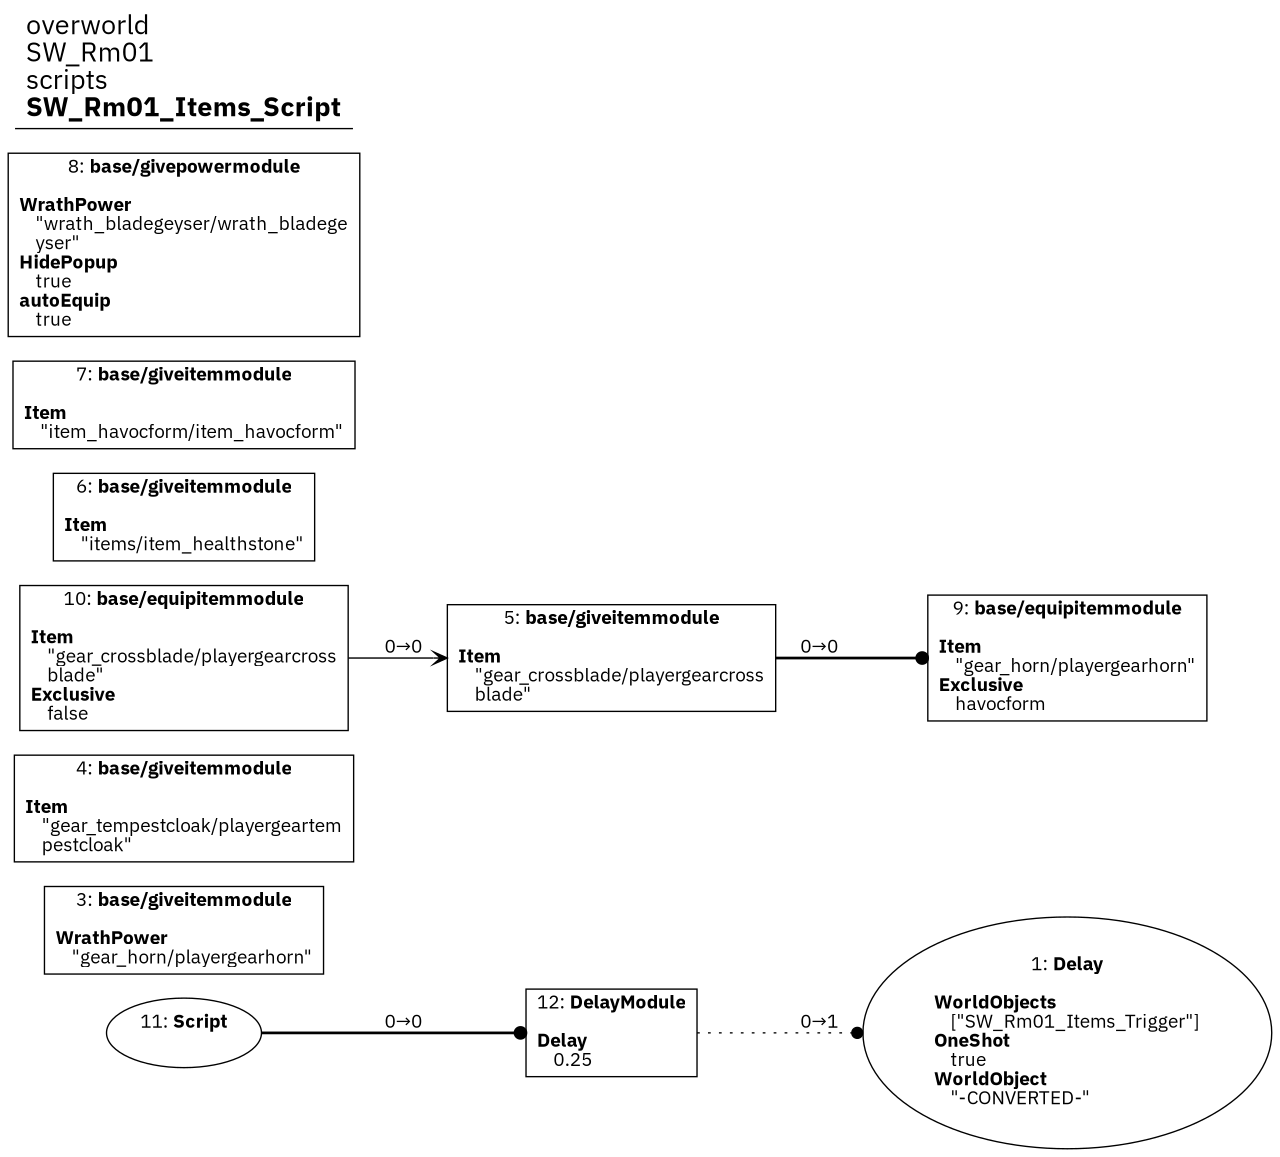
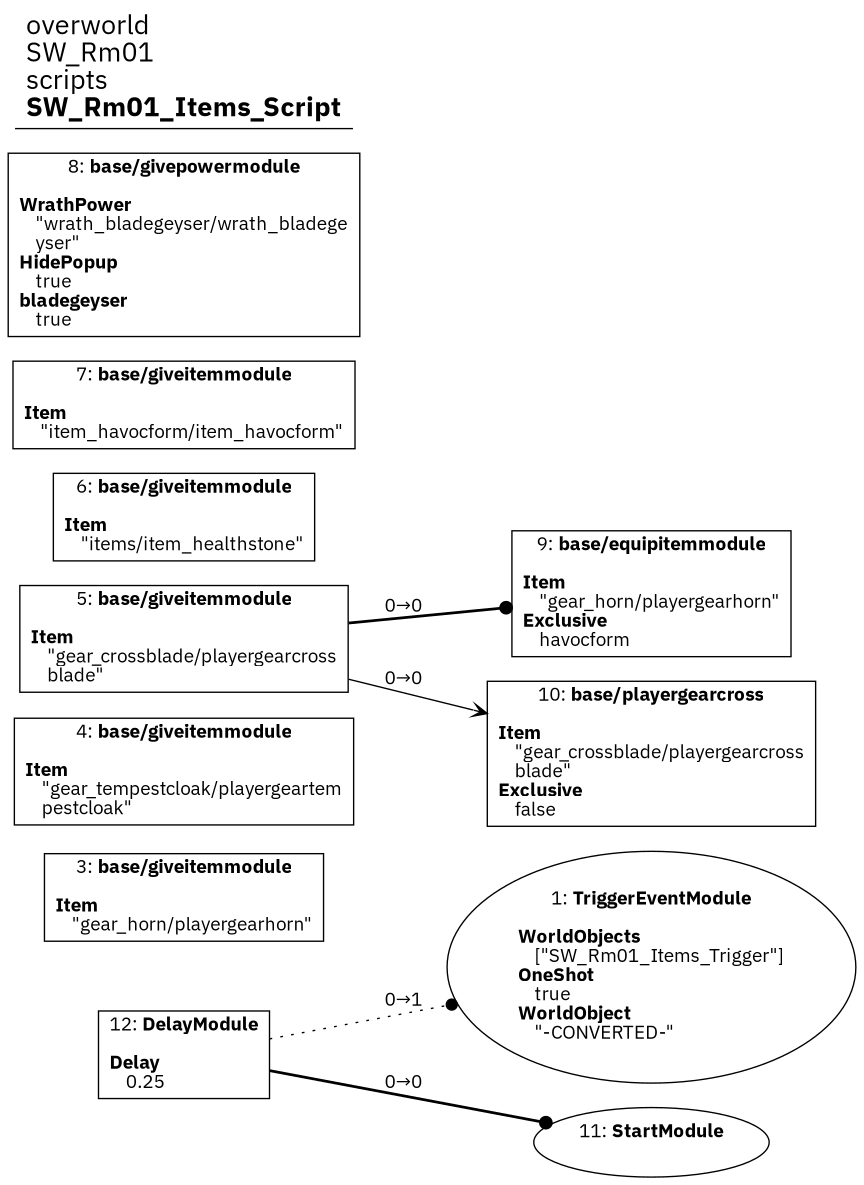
node "8:": text "autoEquip" -> "bladegeyser"
node "10:": text "base/equipitemmodule" -> "base/playergearcross"
edge "10:" -> "5:": reversed
node "3:": text "WrathPower" -> "Item"
node "1:": text "Delay" -> "TriggerEventModule"
node "11:": text "Script" -> "StartModule"
edge "11:" -> "12:": reversed
